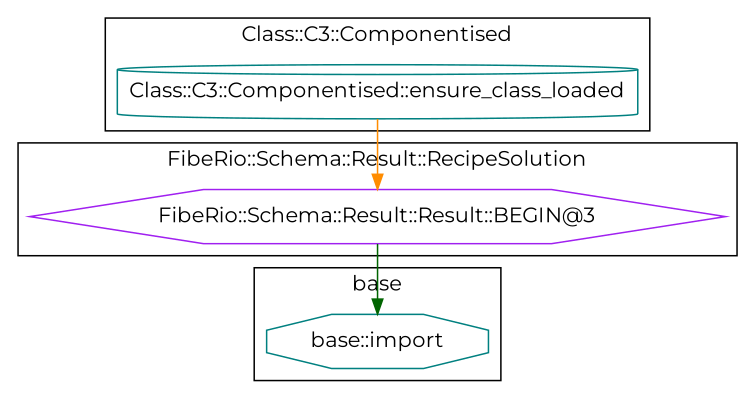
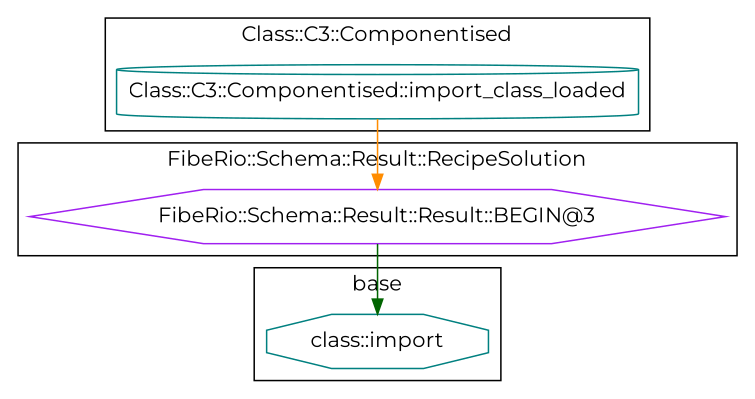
node "Class::C3::Componentised::ensure_class_loaded": label "Class::C3::Componentised::ensure_class_loaded" -> "Class::C3::Componentised::import_class_loaded"
node "base::import": label "base::import" -> "class::import"
